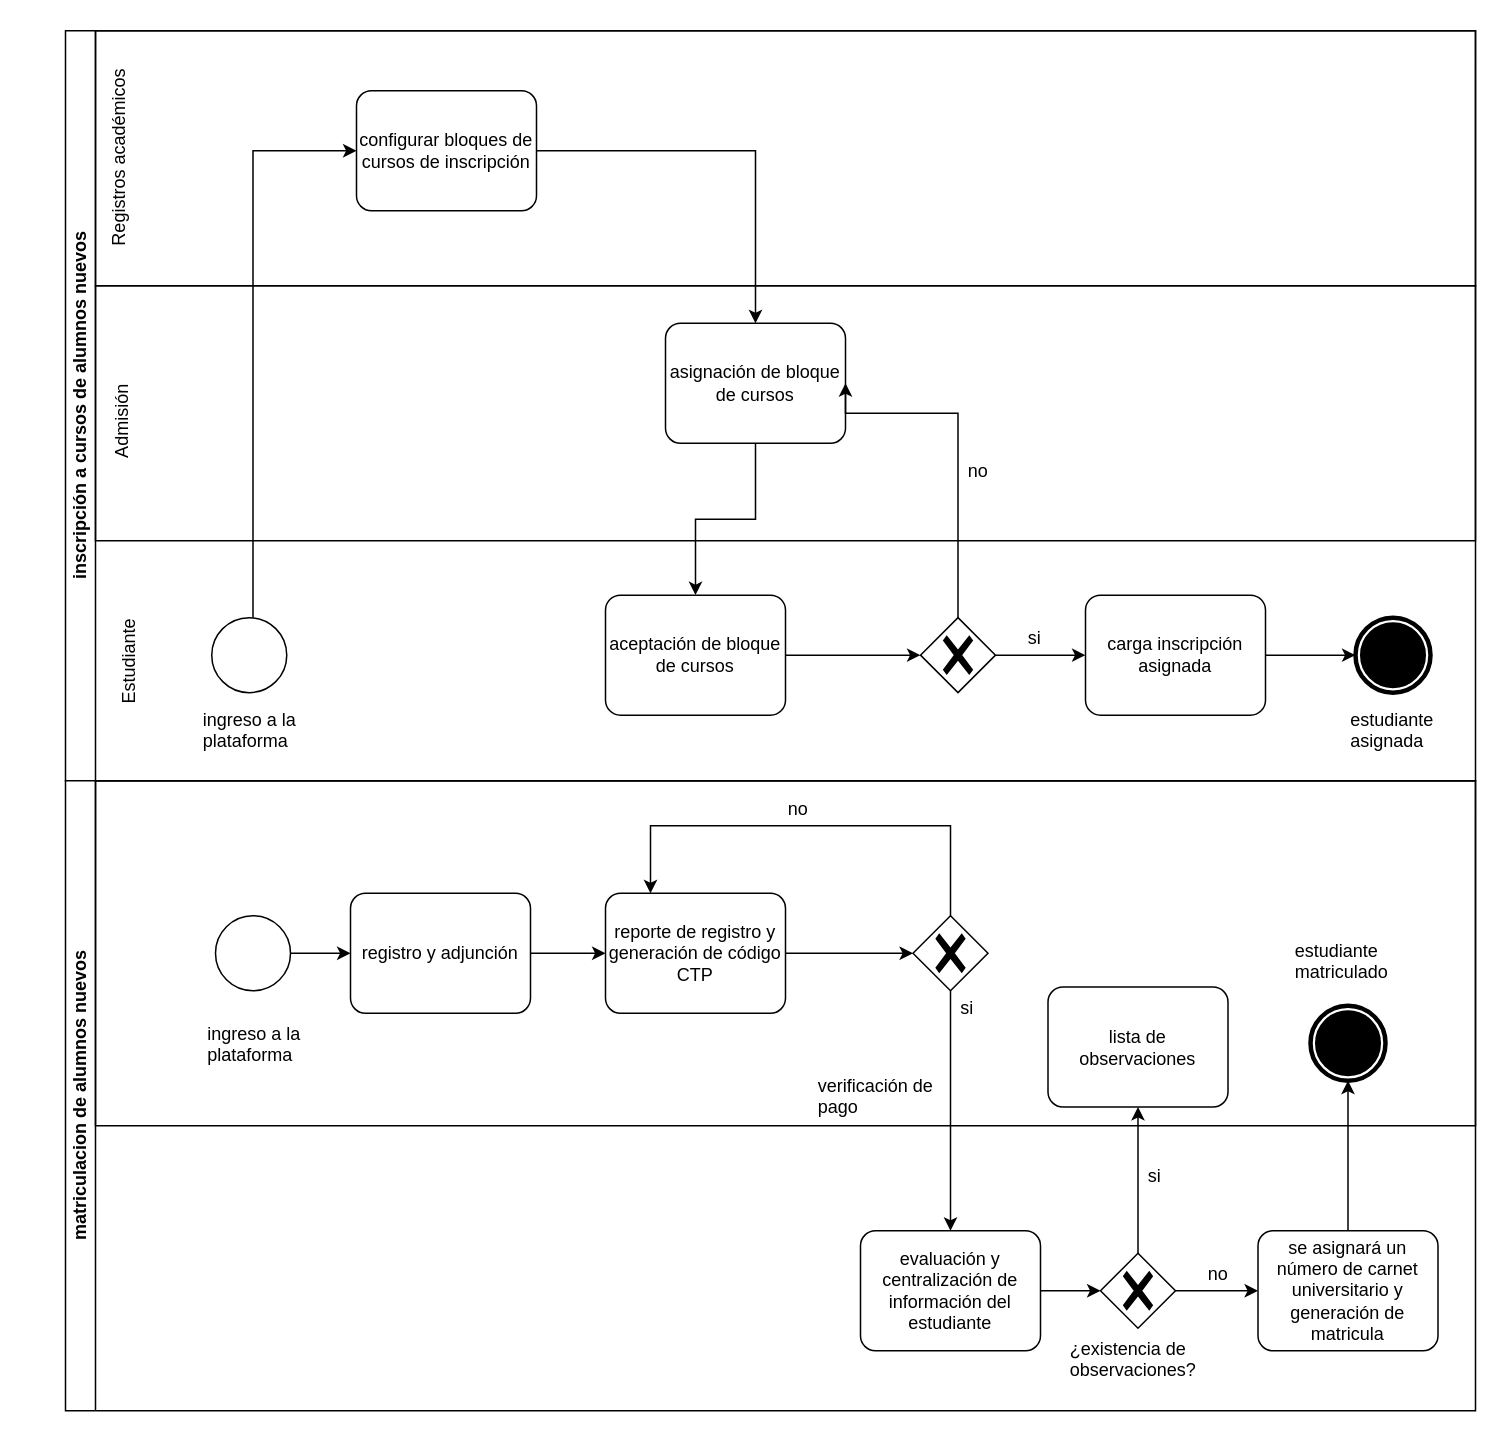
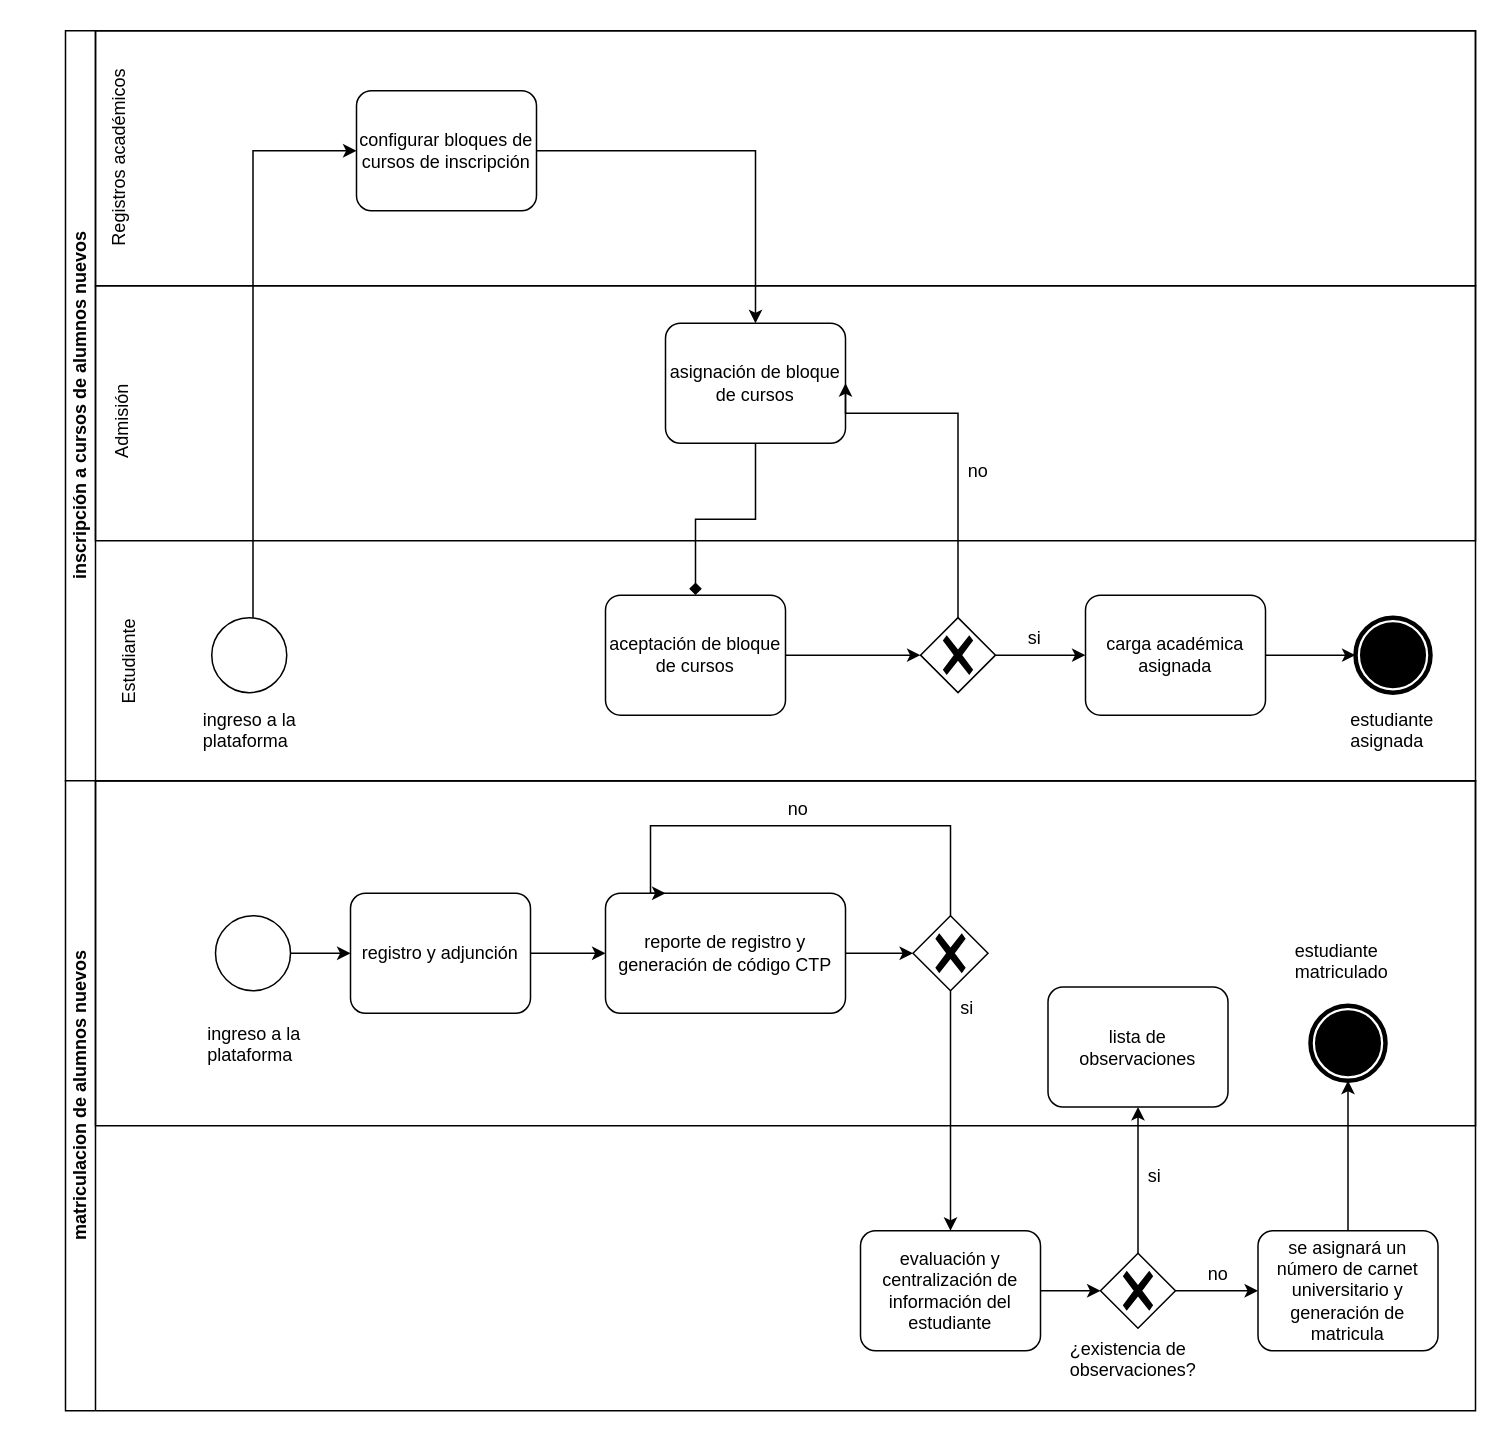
edge "asignación de bloque de cursos" -> "aceptación de bloque de cursos": arrowhead classic -> diamond
node "carga inscripción asignada": label "carga inscripción asignada" -> "carga académica asignada"
node "reporte de registro y generación de código CTP": size 180x120 -> 240x120
node "verificación de pago": removed
